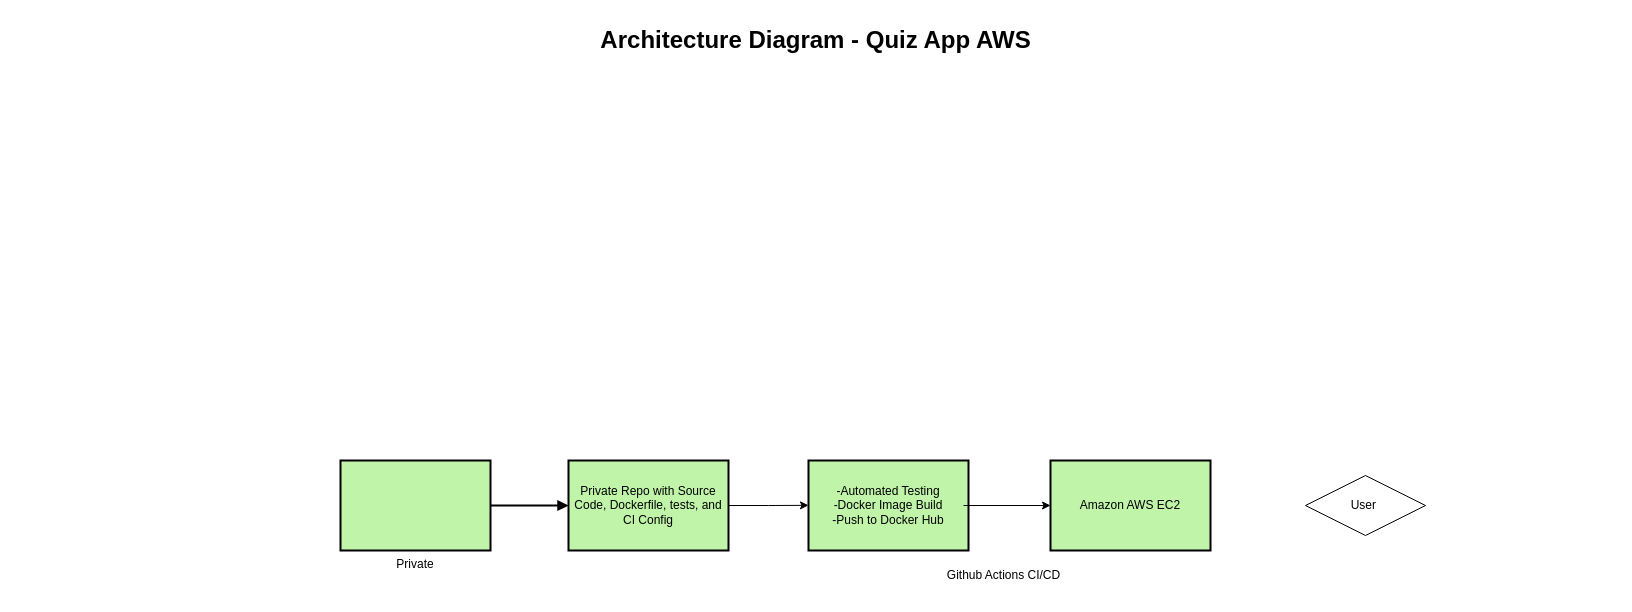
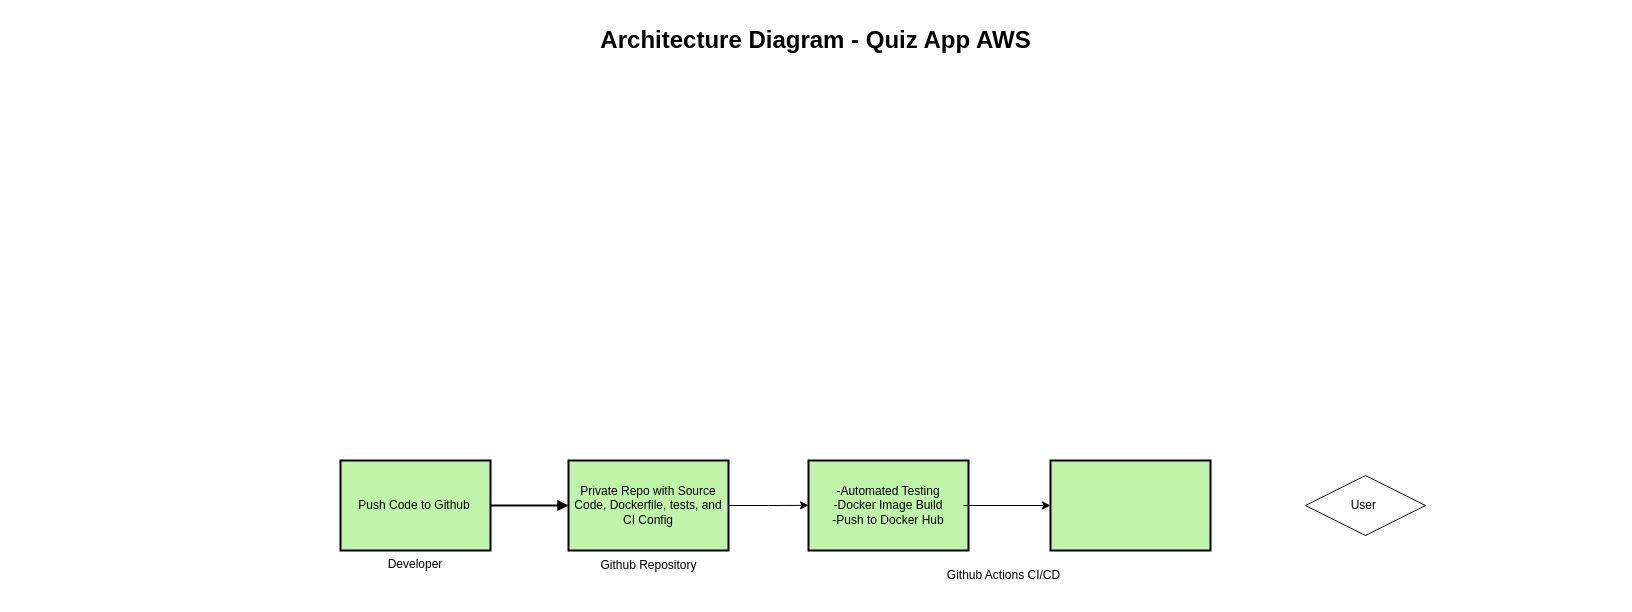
node "Push Code to Github": added
node "Amazon AWS EC2": removed
node "Private": label "Private" -> "Developer"
node "Github Repository": added
